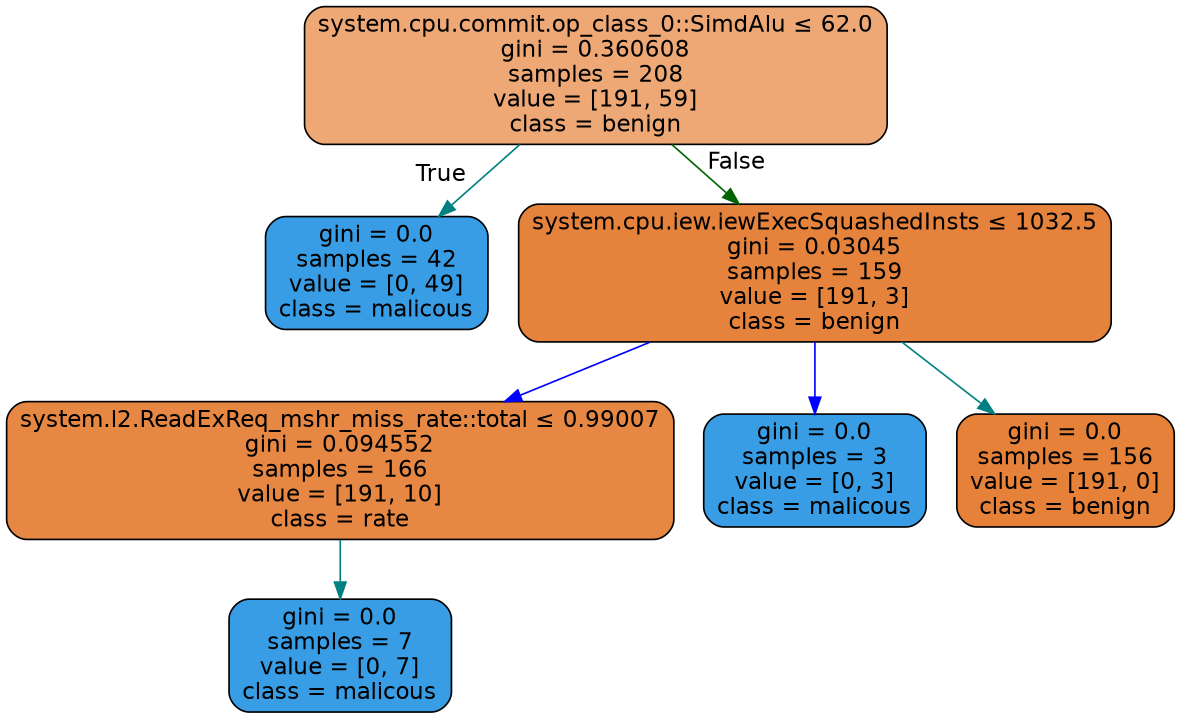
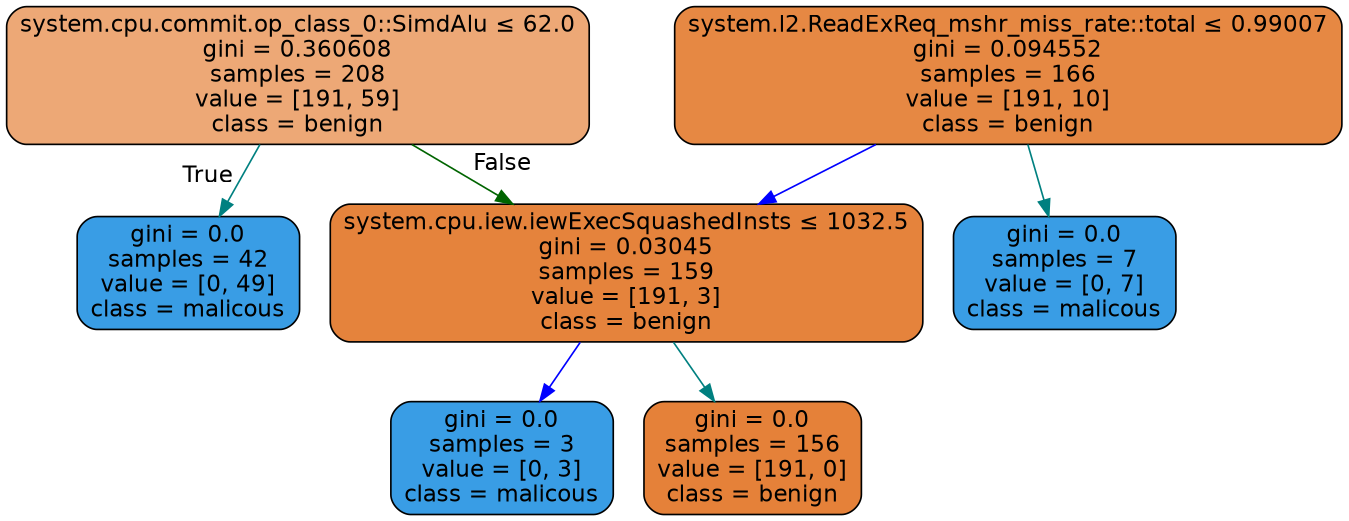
edge "system.cpu.iew.iewExecSquashedInsts ≤ 1032.5" -> "system.l2.ReadExReq_mshr_miss_rate::total ≤ 0.99007": reversed
node "system.l2.ReadExReq_mshr_miss_rate::total ≤ 0.99007": text "class = rate" -> "class = benign"
